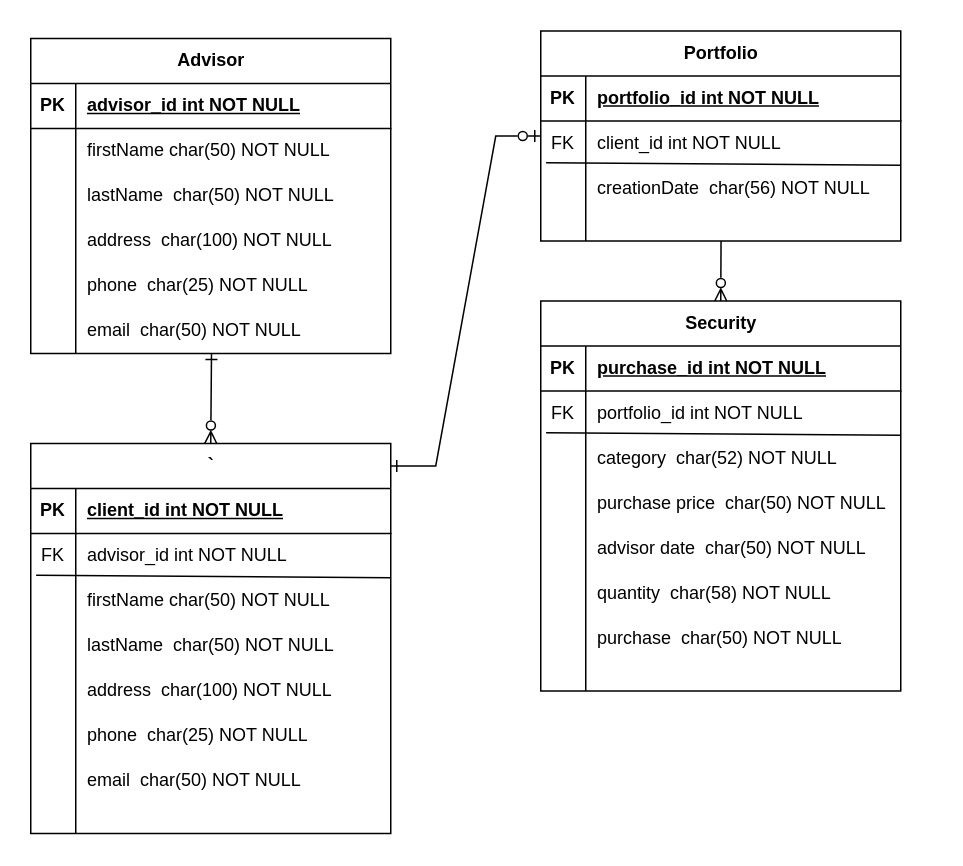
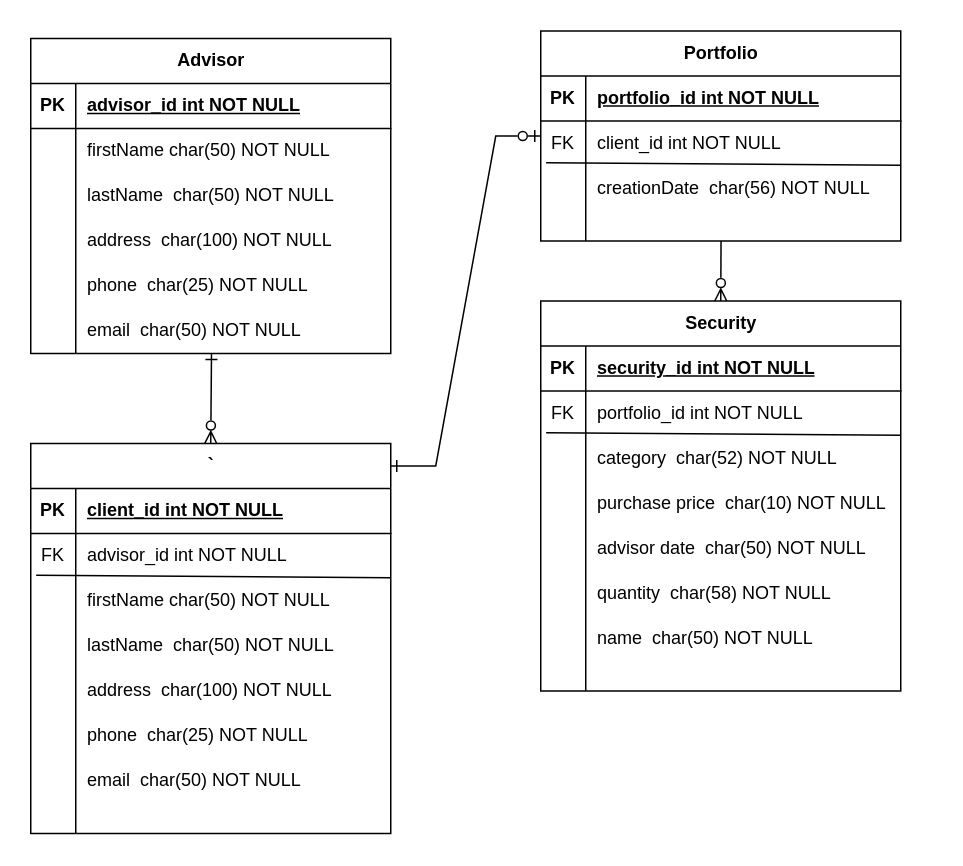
node "purchase_id int NOT NULL": label "purchase_id int NOT NULL" -> "security_id int NOT NULL"
node "purchase price char(50) NOT NULL": label "purchase price char(50) NOT NULL" -> "purchase price char(10) NOT NULL"
node "purchase char(50) NOT NULL": label "purchase char(50) NOT NULL" -> "name char(50) NOT NULL"
